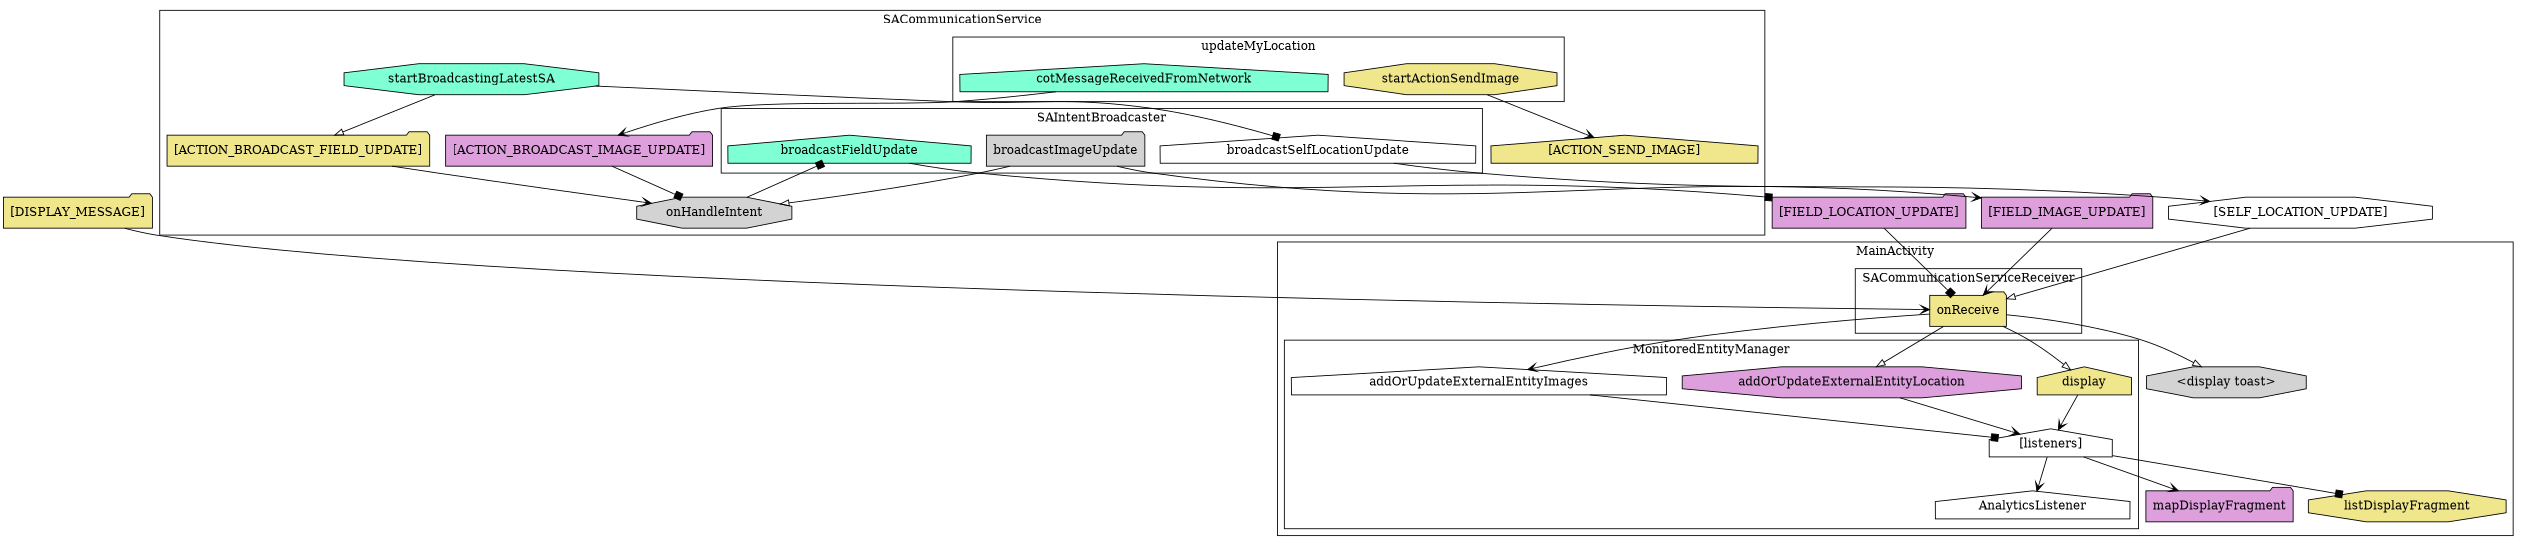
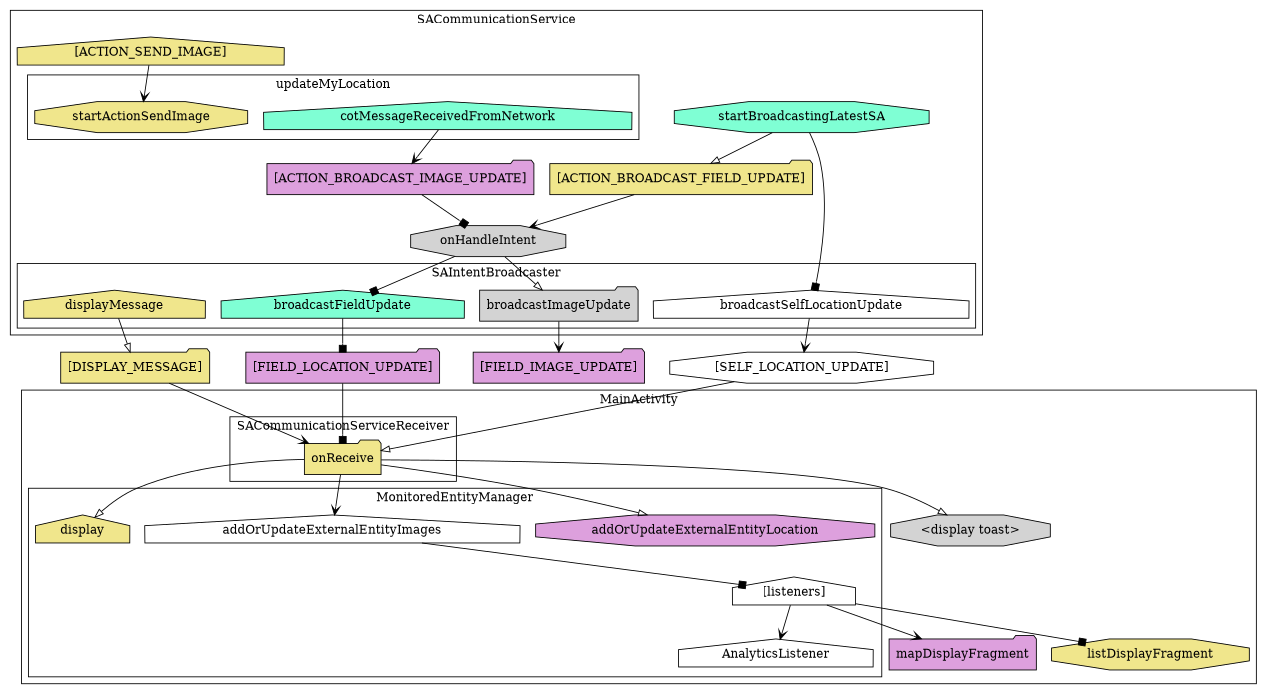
edge "startActionSendImage" -> "[ACTION_SEND_IMAGE]": reversed
edge "broadcastImageUpdate" -> "onHandleIntent": reversed
edge "[FIELD_IMAGE_UPDATE]" -> "onReceive": removed
node "displayMessage": added
edge "display" -> "[listeners]": removed
edge "addOrUpdateExternalEntityLocation" -> "[listeners]": removed
